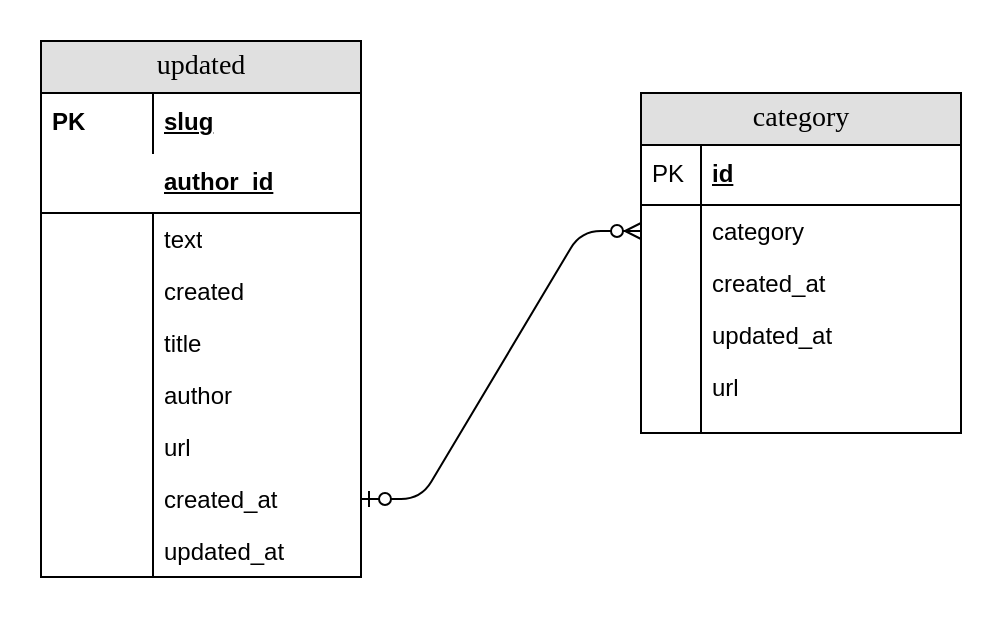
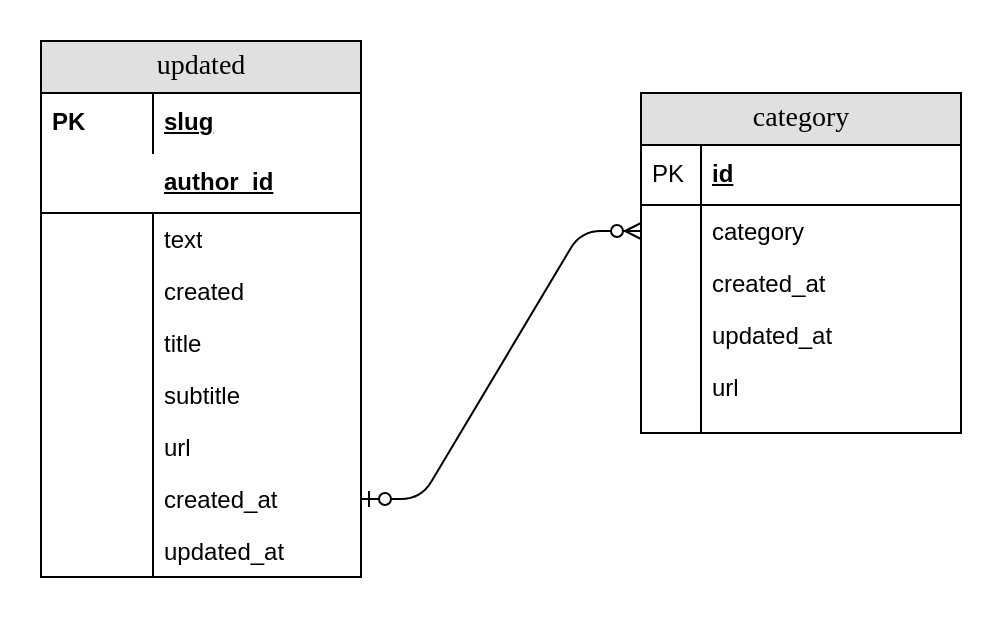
node "author": label "author" -> "subtitle"
